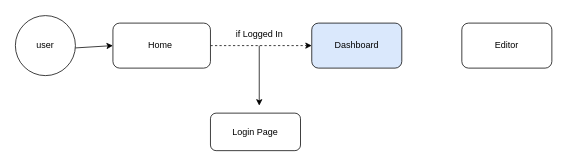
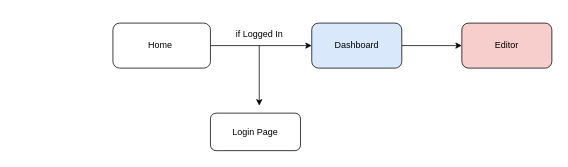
node "user": removed
edge "Home" -> "Dashboard": style dashed -> solid
edge "Dashboard" -> "Editor": added
node "Editor": fillcolor #ffffff -> #f8cecc
edge "user" -> "Home": removed
